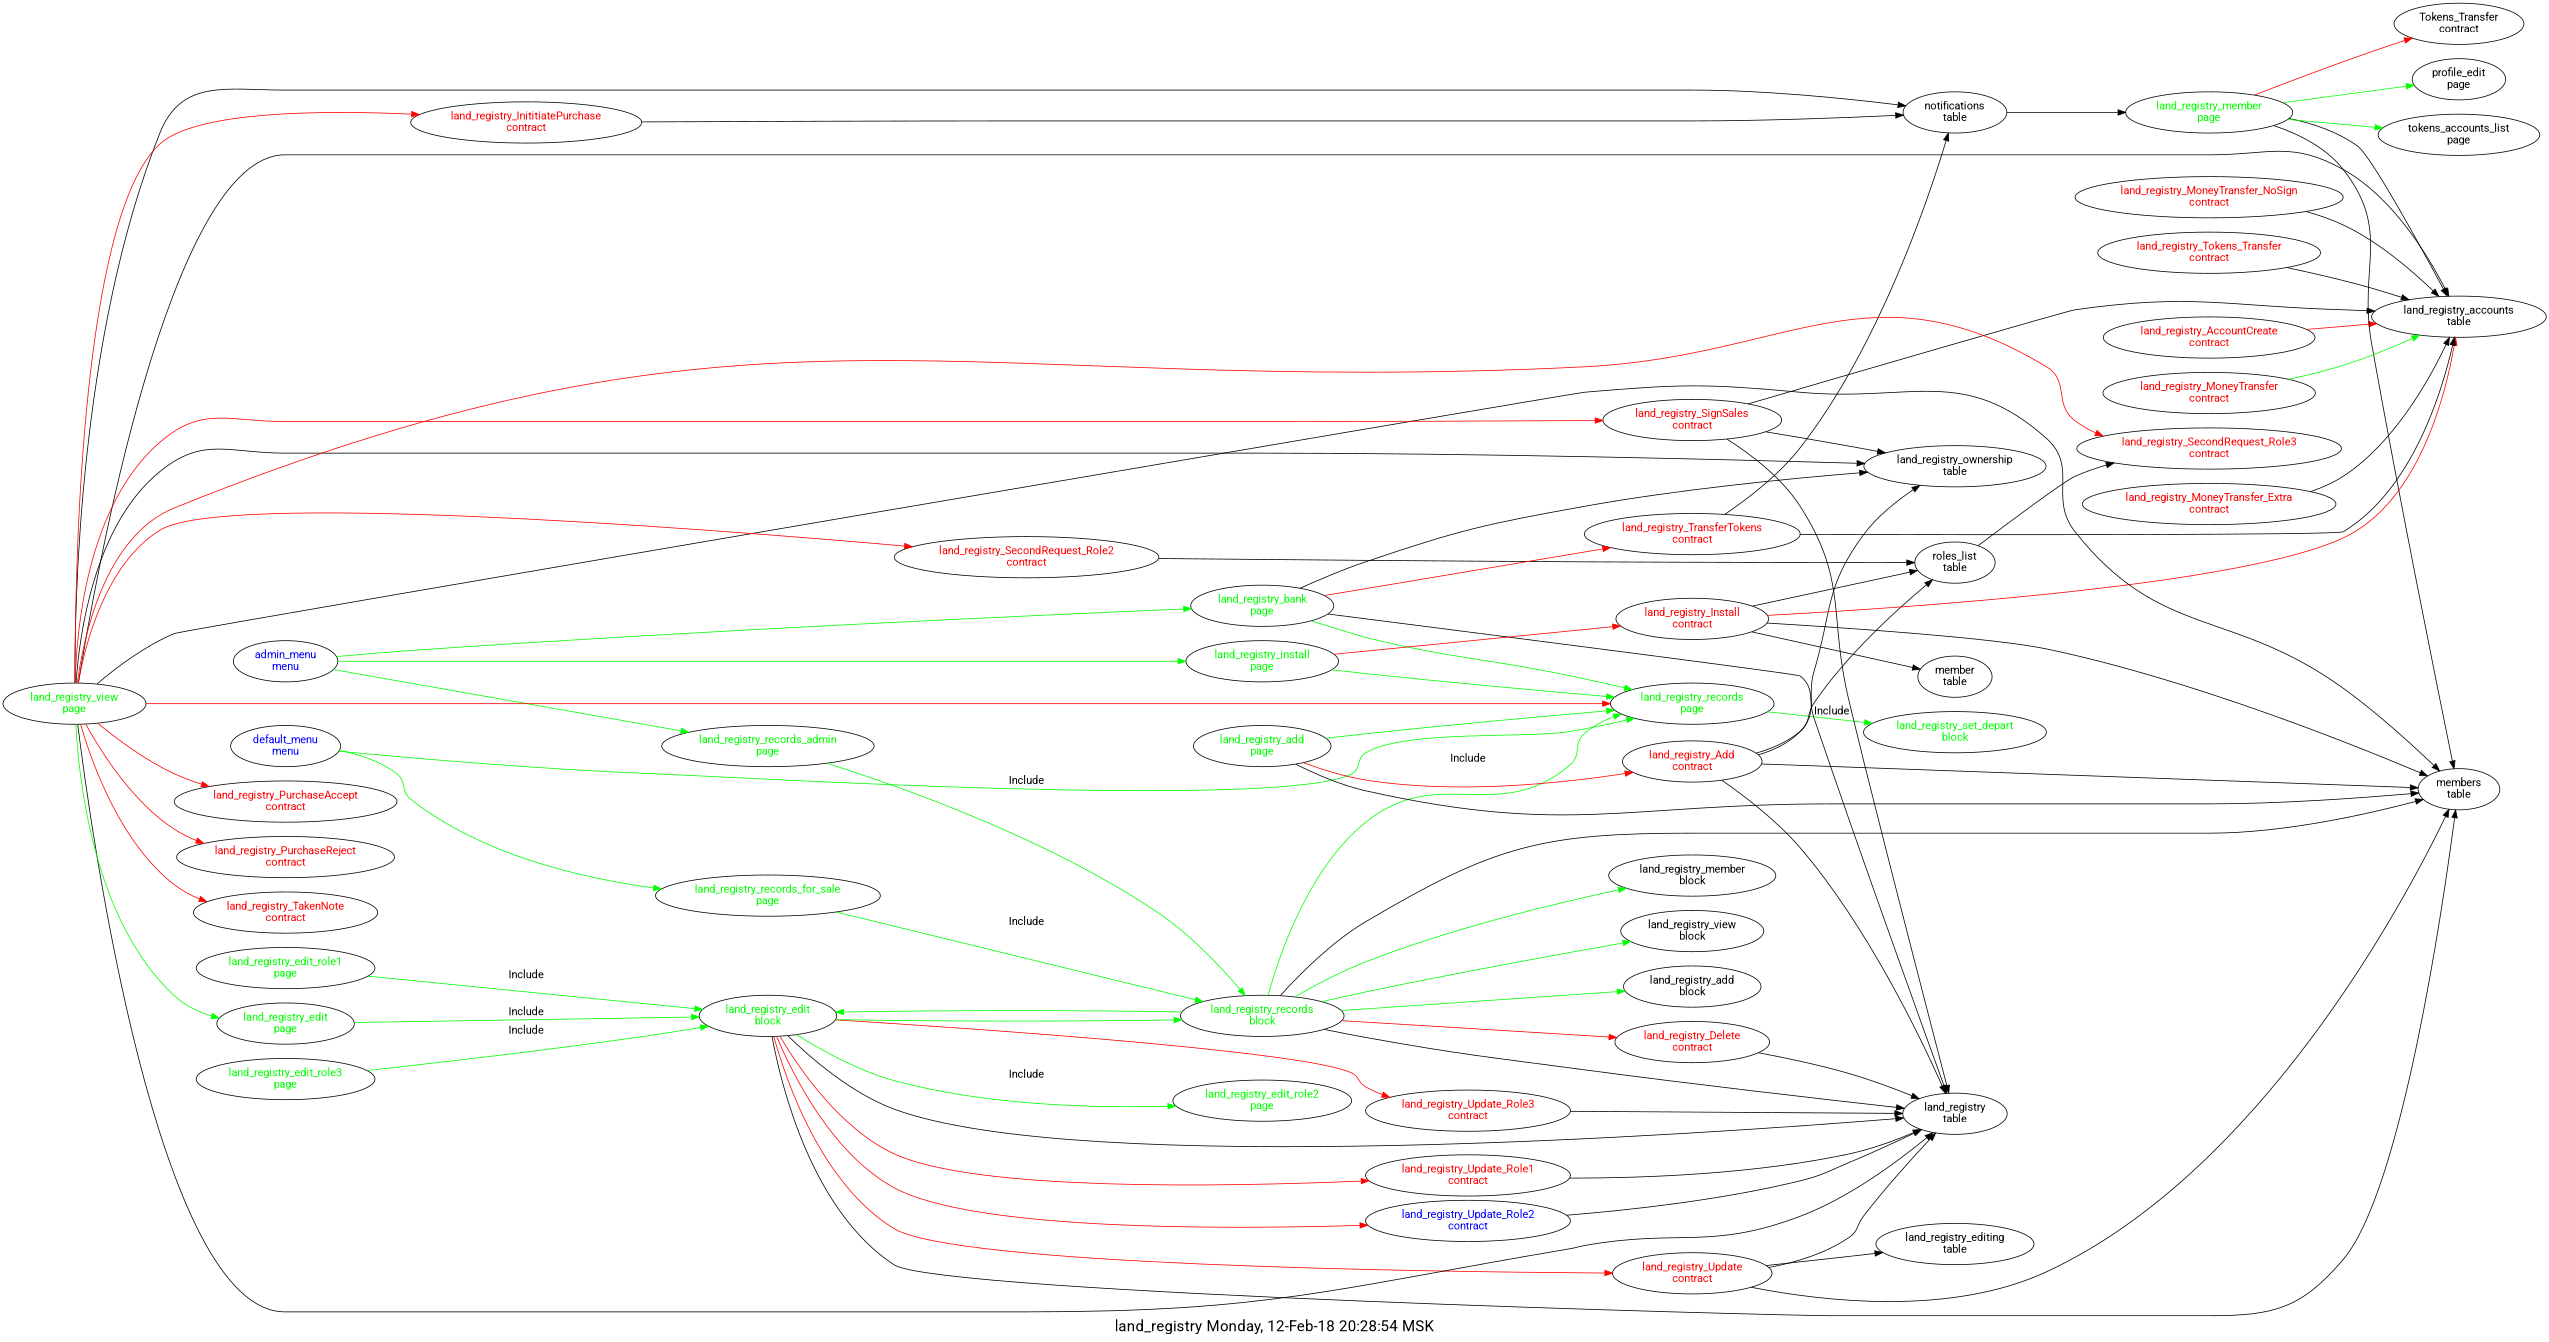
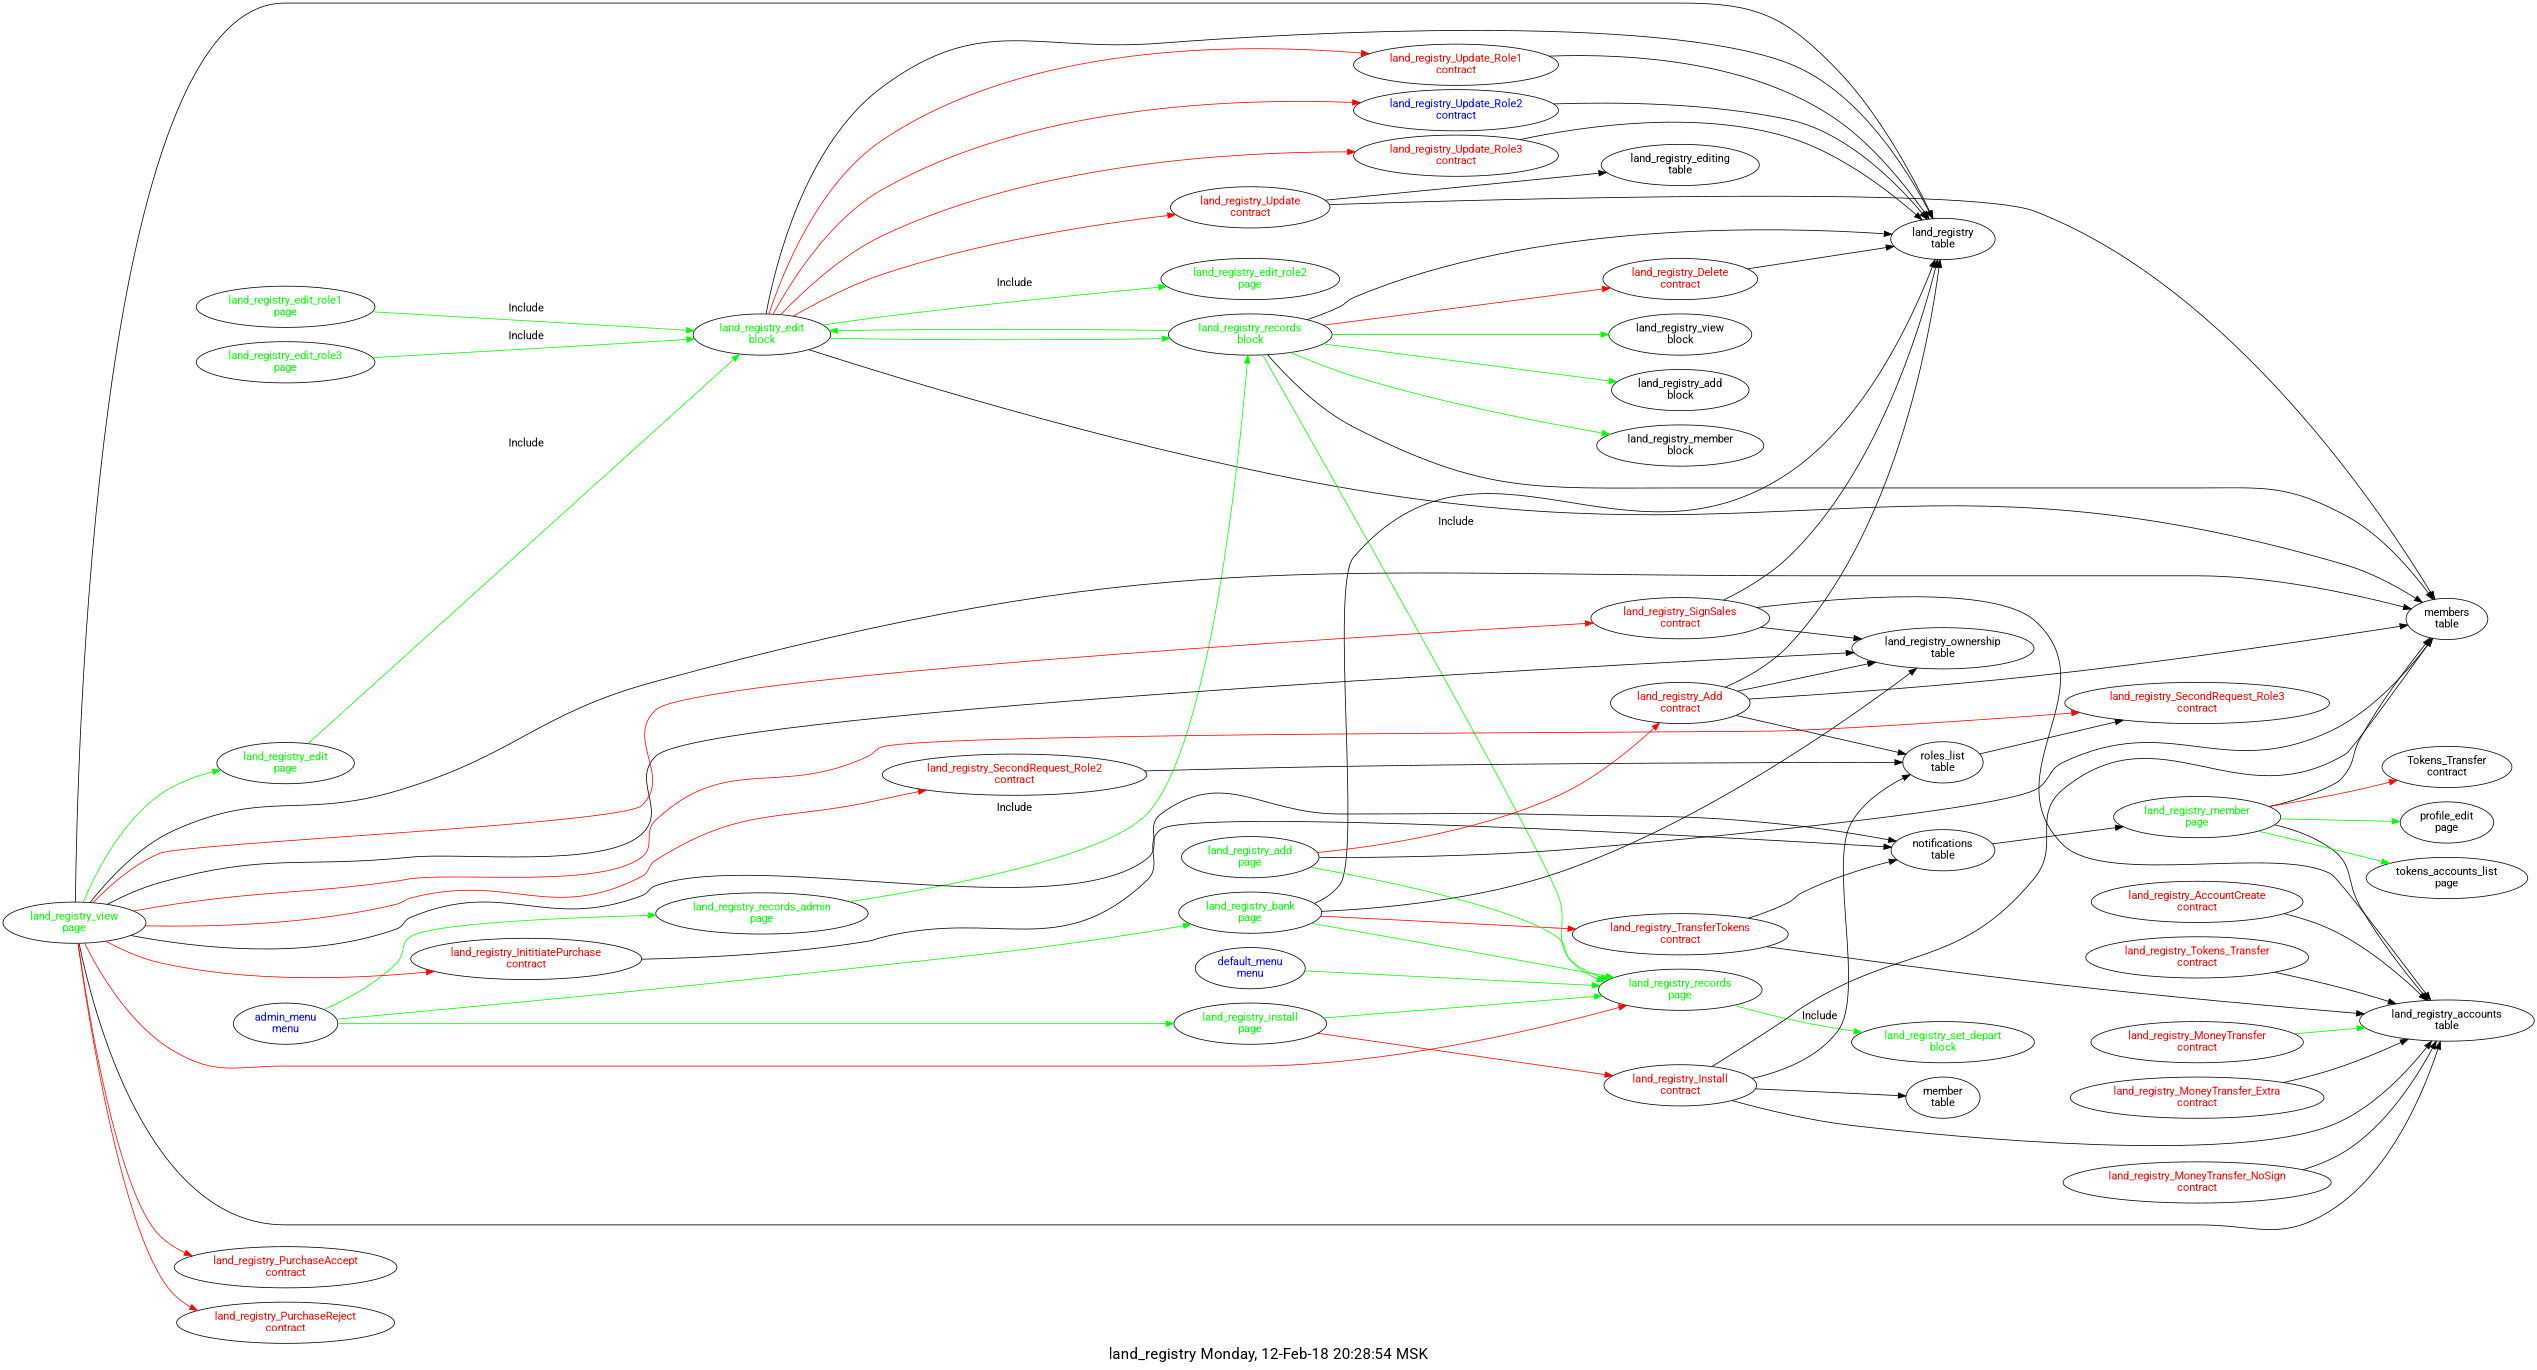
edge "land_registry_AccountCreate contract" -> "land_registry_accounts table": color red -> black
edge "land_registry_Install contract" -> "land_registry_accounts table": color red -> black
node "land_registry_records_for_sale page": removed
node "land_registry_TakenNote contract": removed
edge "land_registry_Update contract" -> "land_registry table": removed
